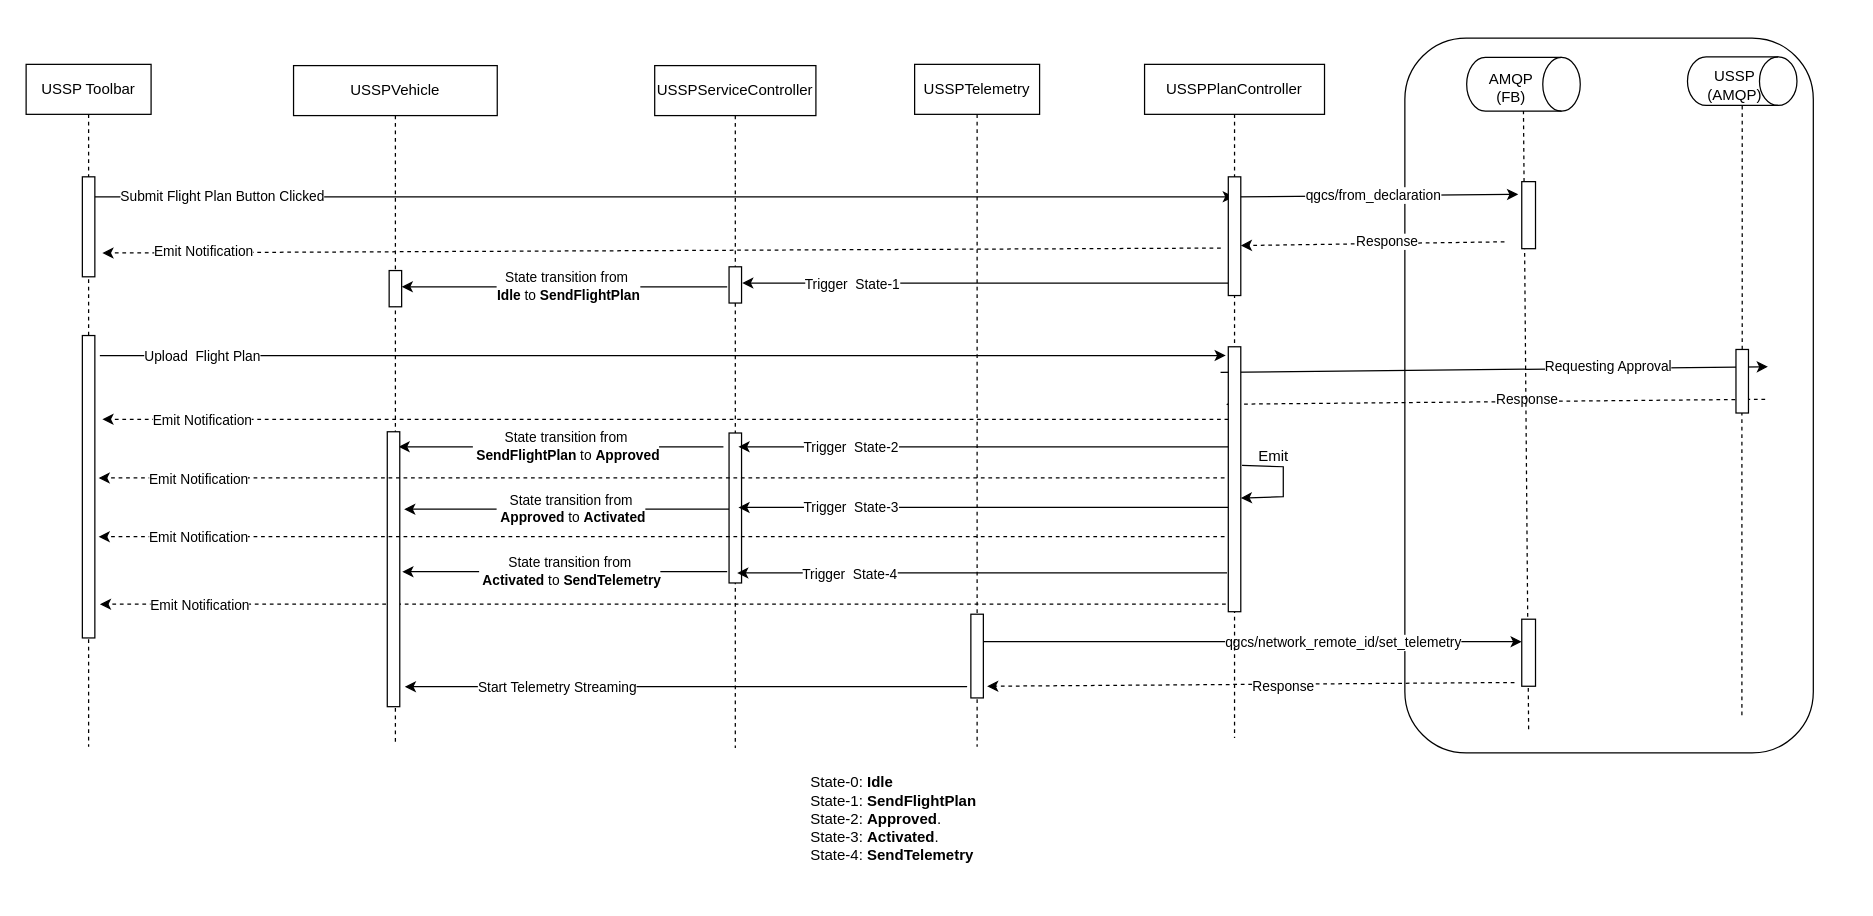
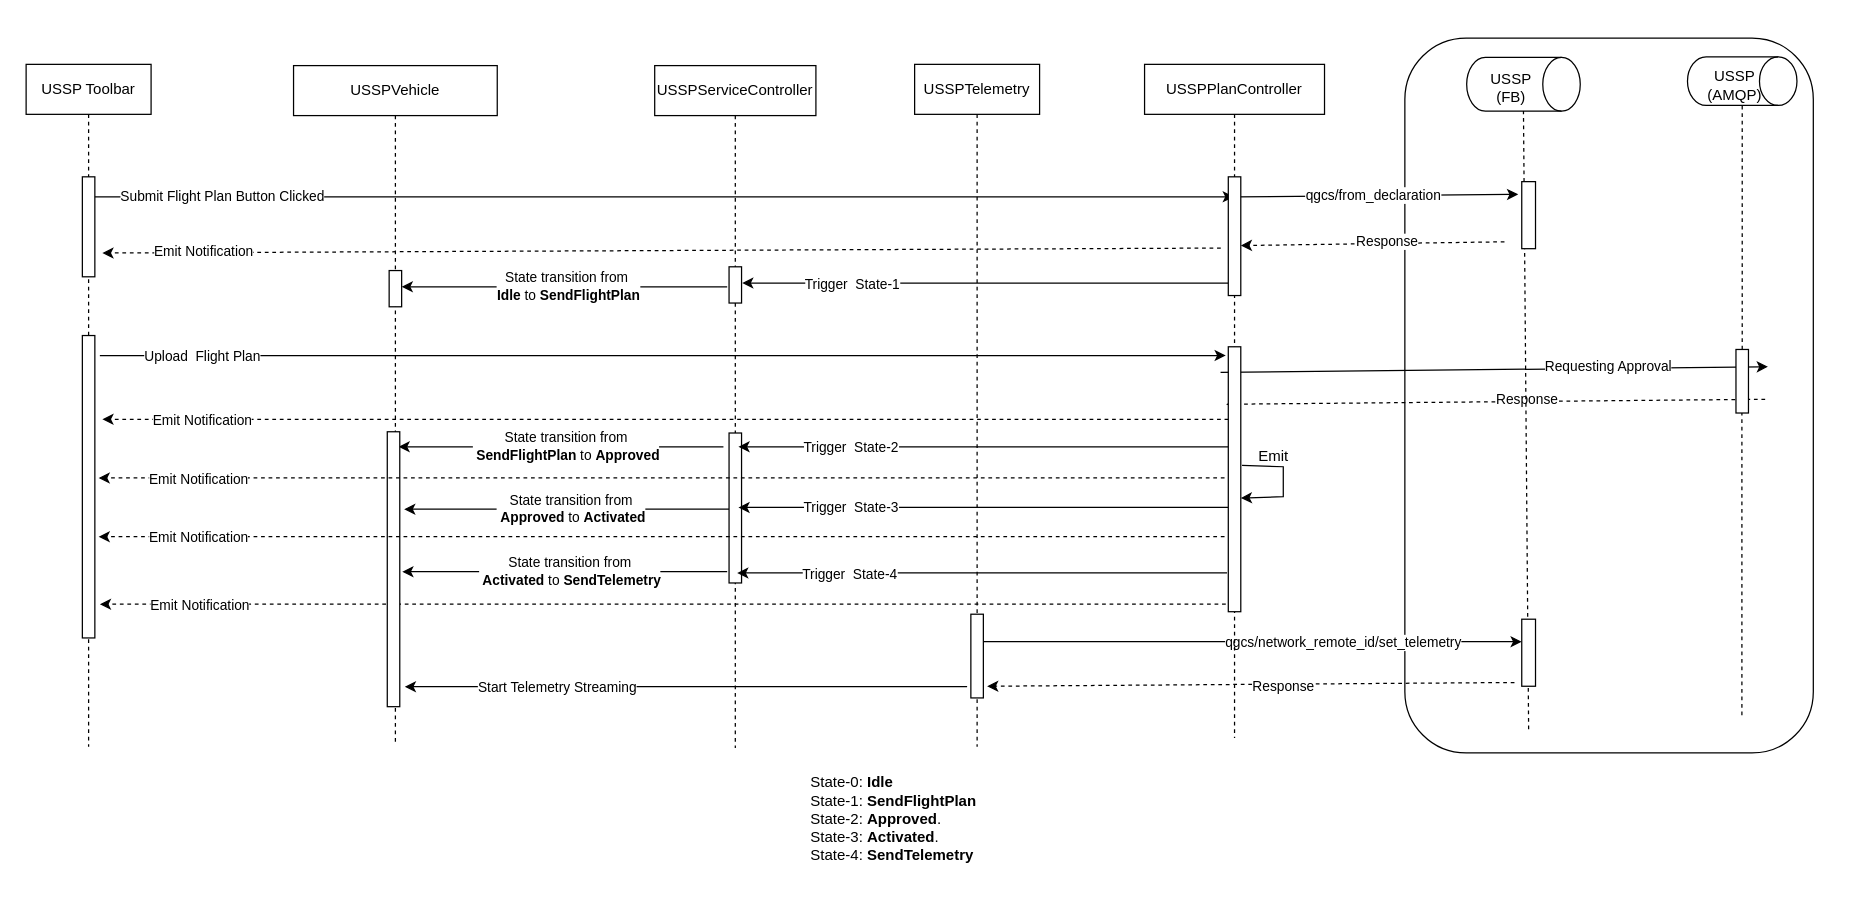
node "AMQP (FB)": label "AMQP (FB)" -> "USSP (FB)"
